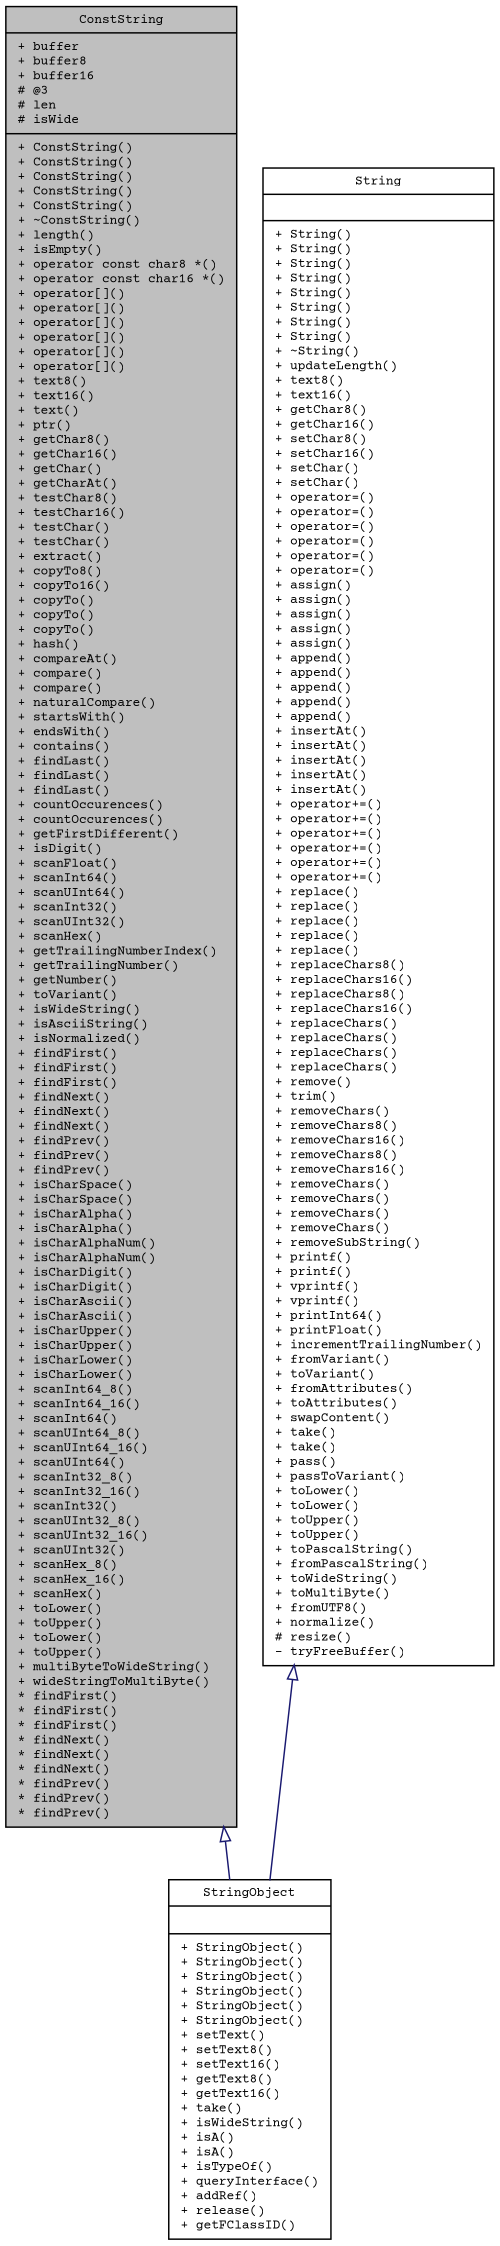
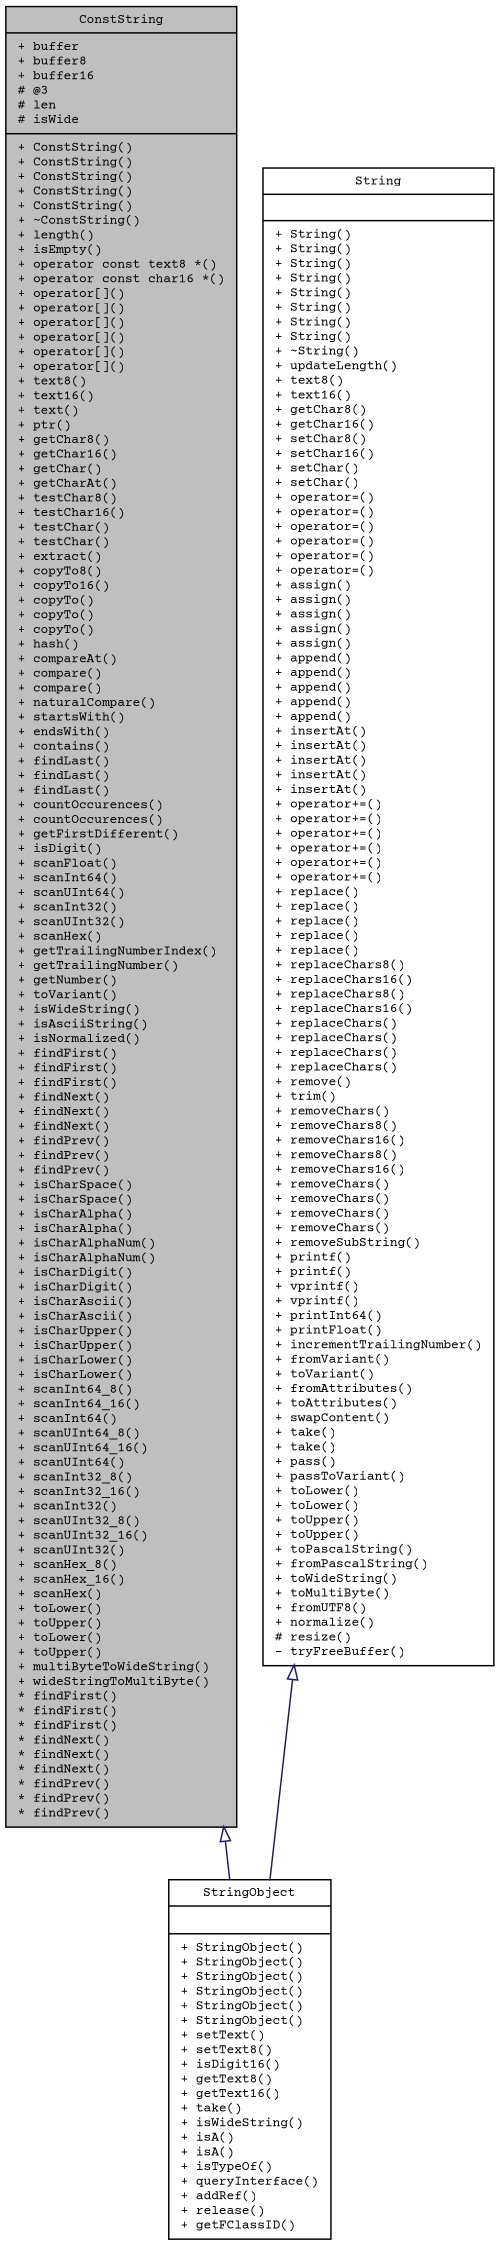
node "ConstString": text "+ operator const char8 *()" -> "+ operator const text8 *()"
node "StringObject": text "+ setText16()" -> "+ isDigit16()"
